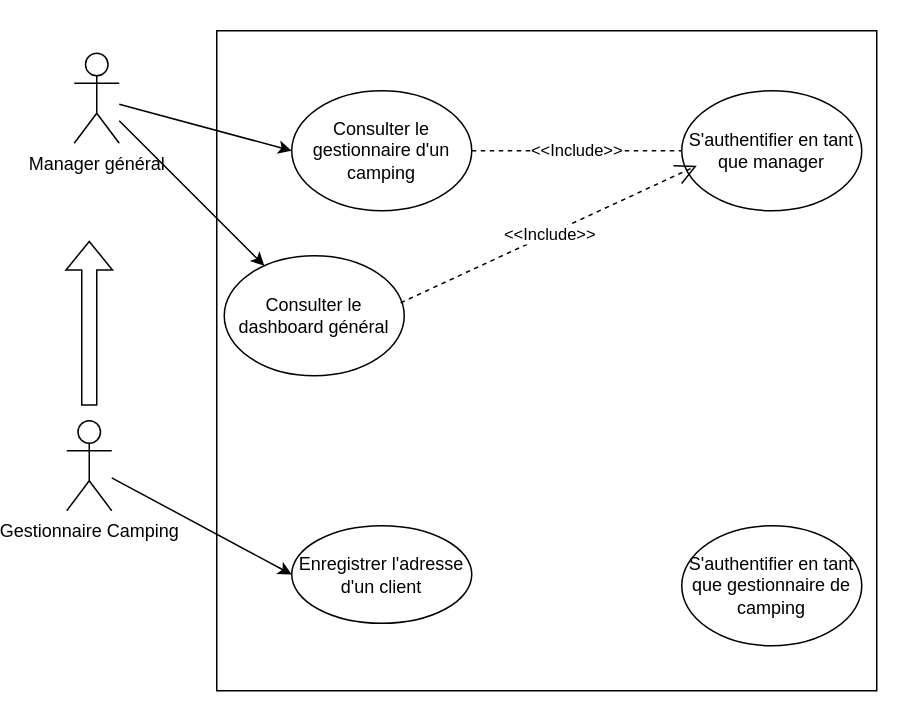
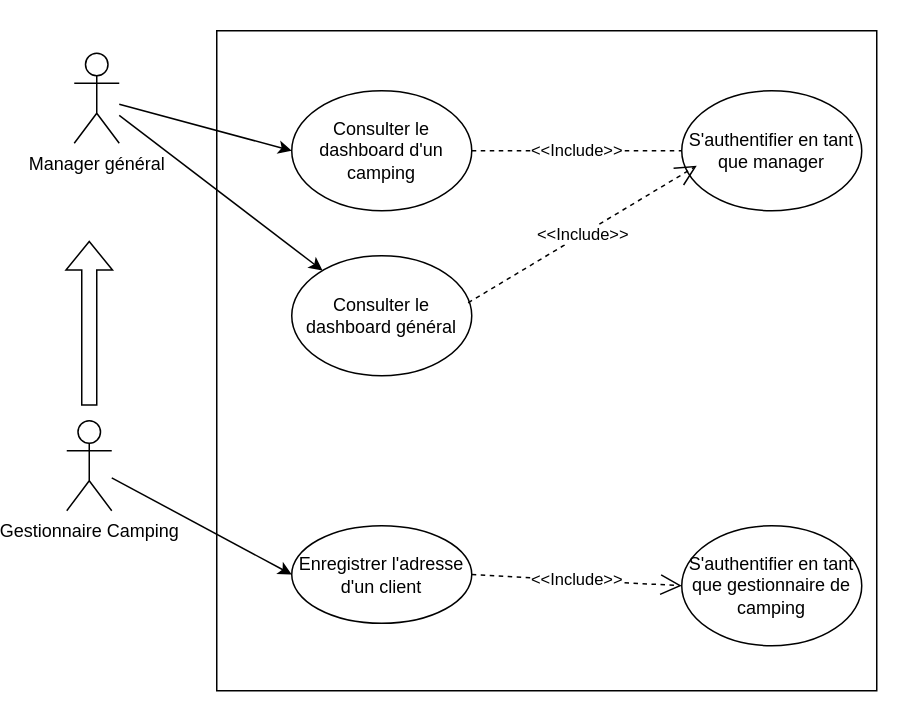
node "Consulter le gestionnaire d'un camping": label "Consulter le gestionnaire d'un camping" -> "Consulter le dashboard d'un camping"
node "Consulter le dashboard général": moved (314, 316) -> (382, 316)
edge "Enregistrer l'adresse d'un client" -> "S'authentifier en tant que gestionnaire de camping": added, label "<<Include>>"
